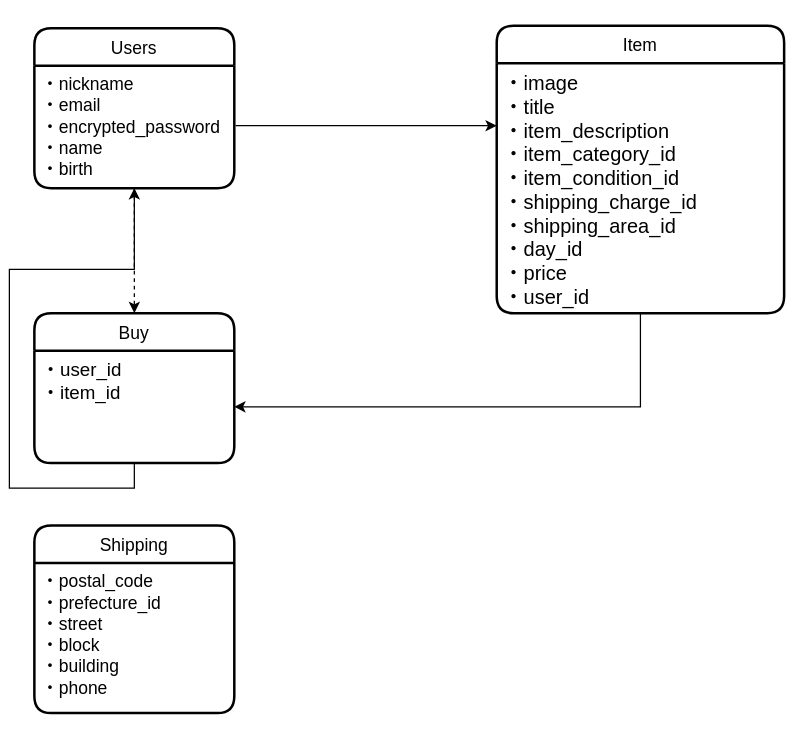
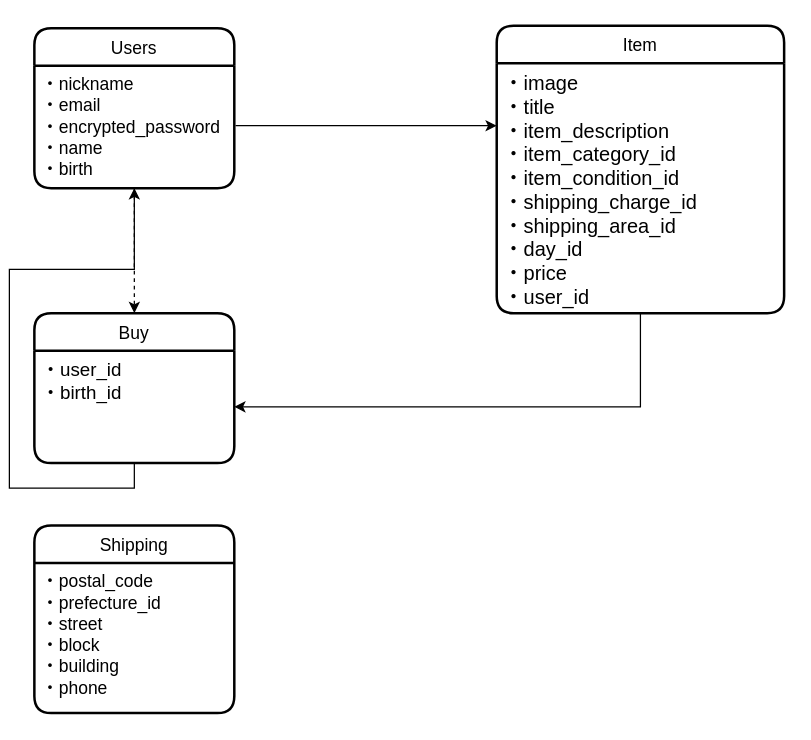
node "・user_id ・item_id": label "・user_id ・item_id" -> "・user_id ・birth_id"
